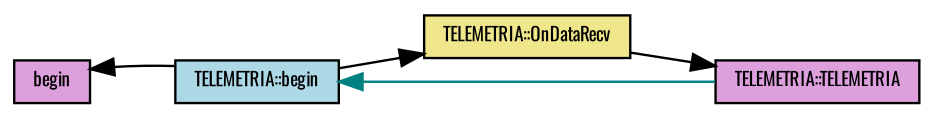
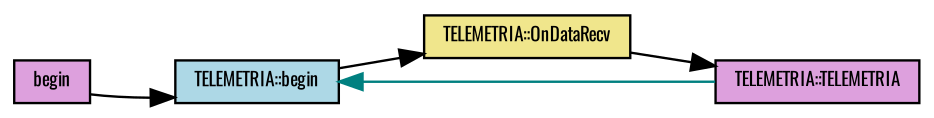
edge "TELEMETRIA::begin" -> "begin": reversed
